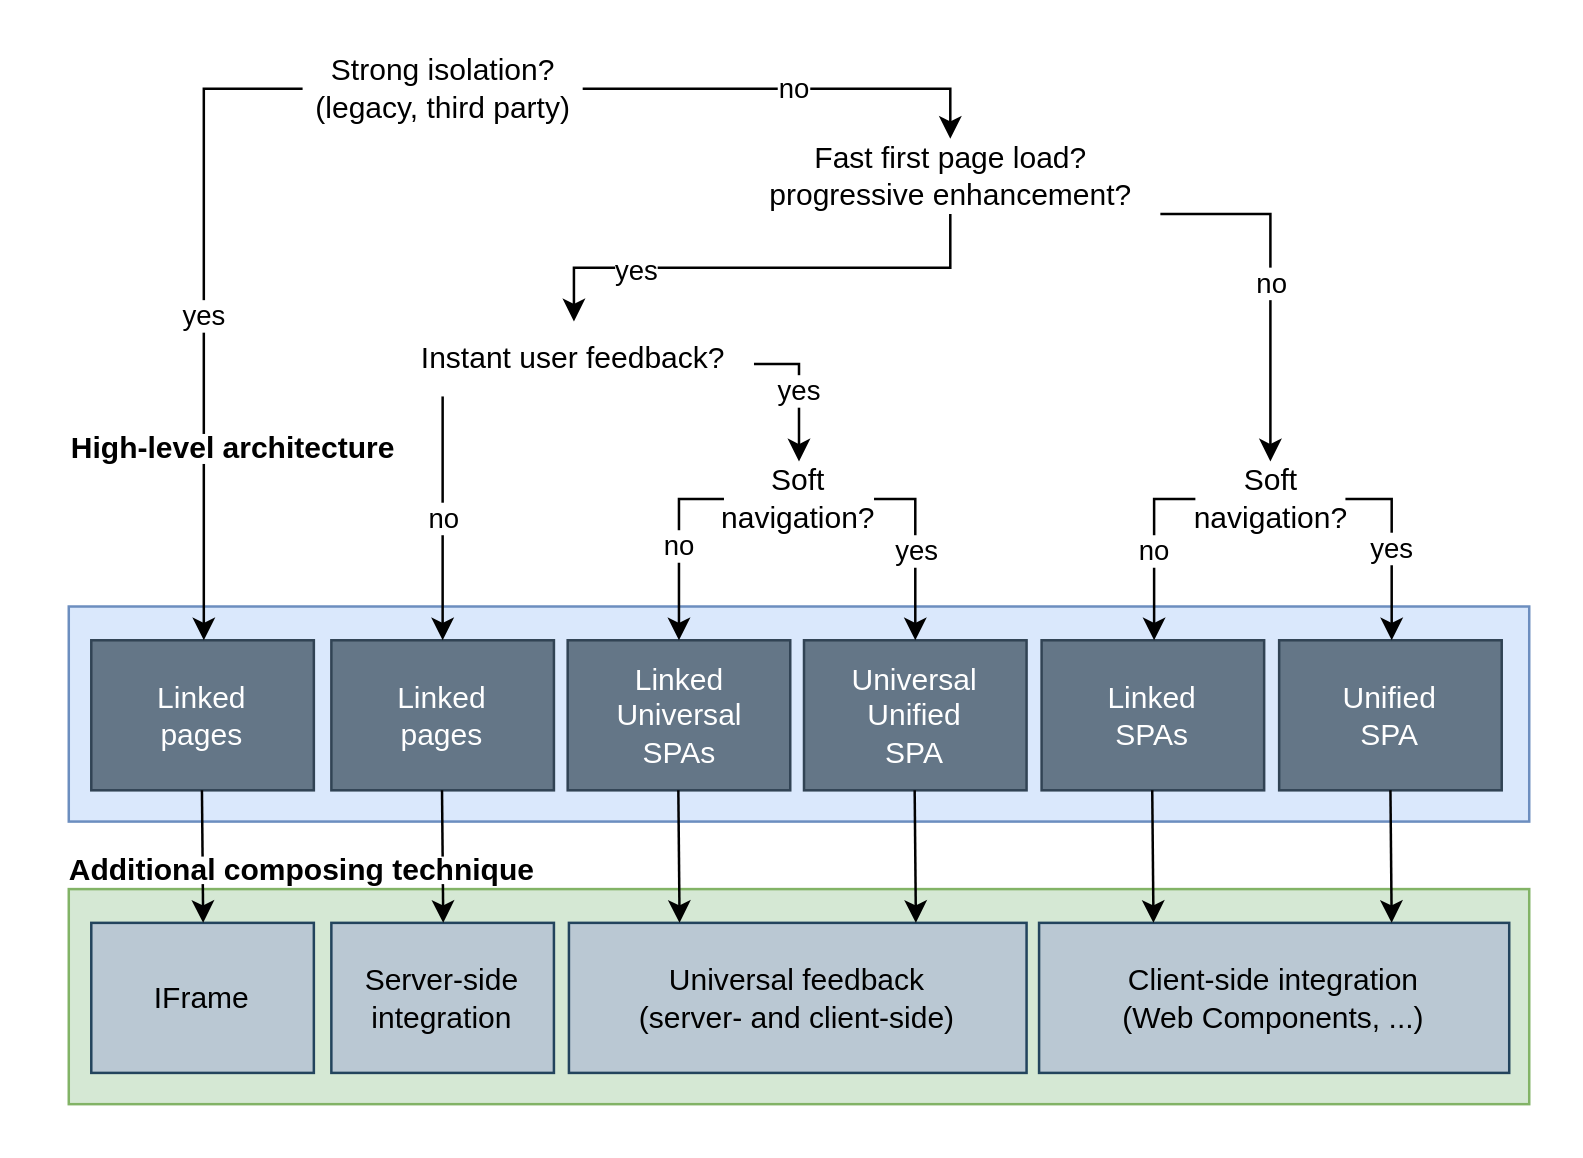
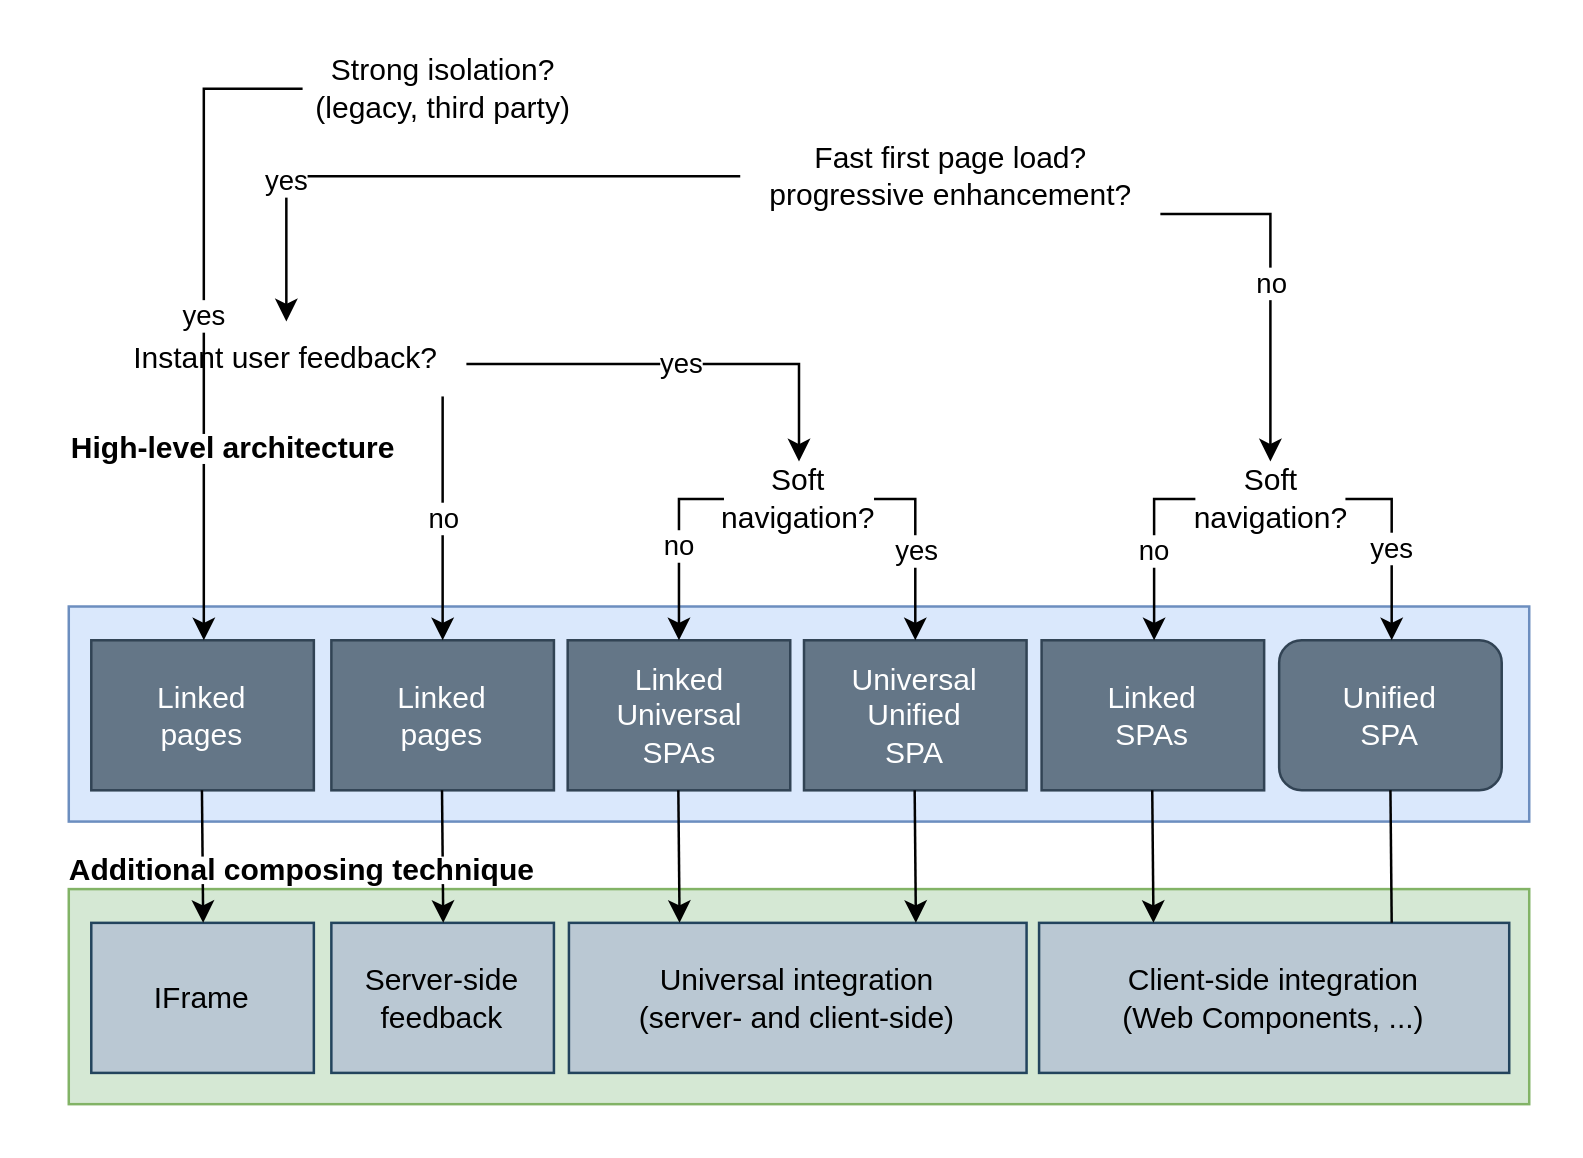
edge "Strong isolation? (legacy, third party)" -> "Fast first page load? progressive enhancement?": removed, label "no"
node "Instant user feedback?": moved (574, 359) -> (286, 359)
node "Unified SPA": shape rectangle -> rounded rectangle
edge "Unified SPA" -> "Client-side integration (Web Components, ...)": arrowhead classic -> none
node "Server-side integration": label "Server-side integration" -> "Server-side feedback"
node "Universal feedback (server- and client-side)": label "Universal feedback (server- and client-side)" -> "Universal integration (server- and client-side)"
